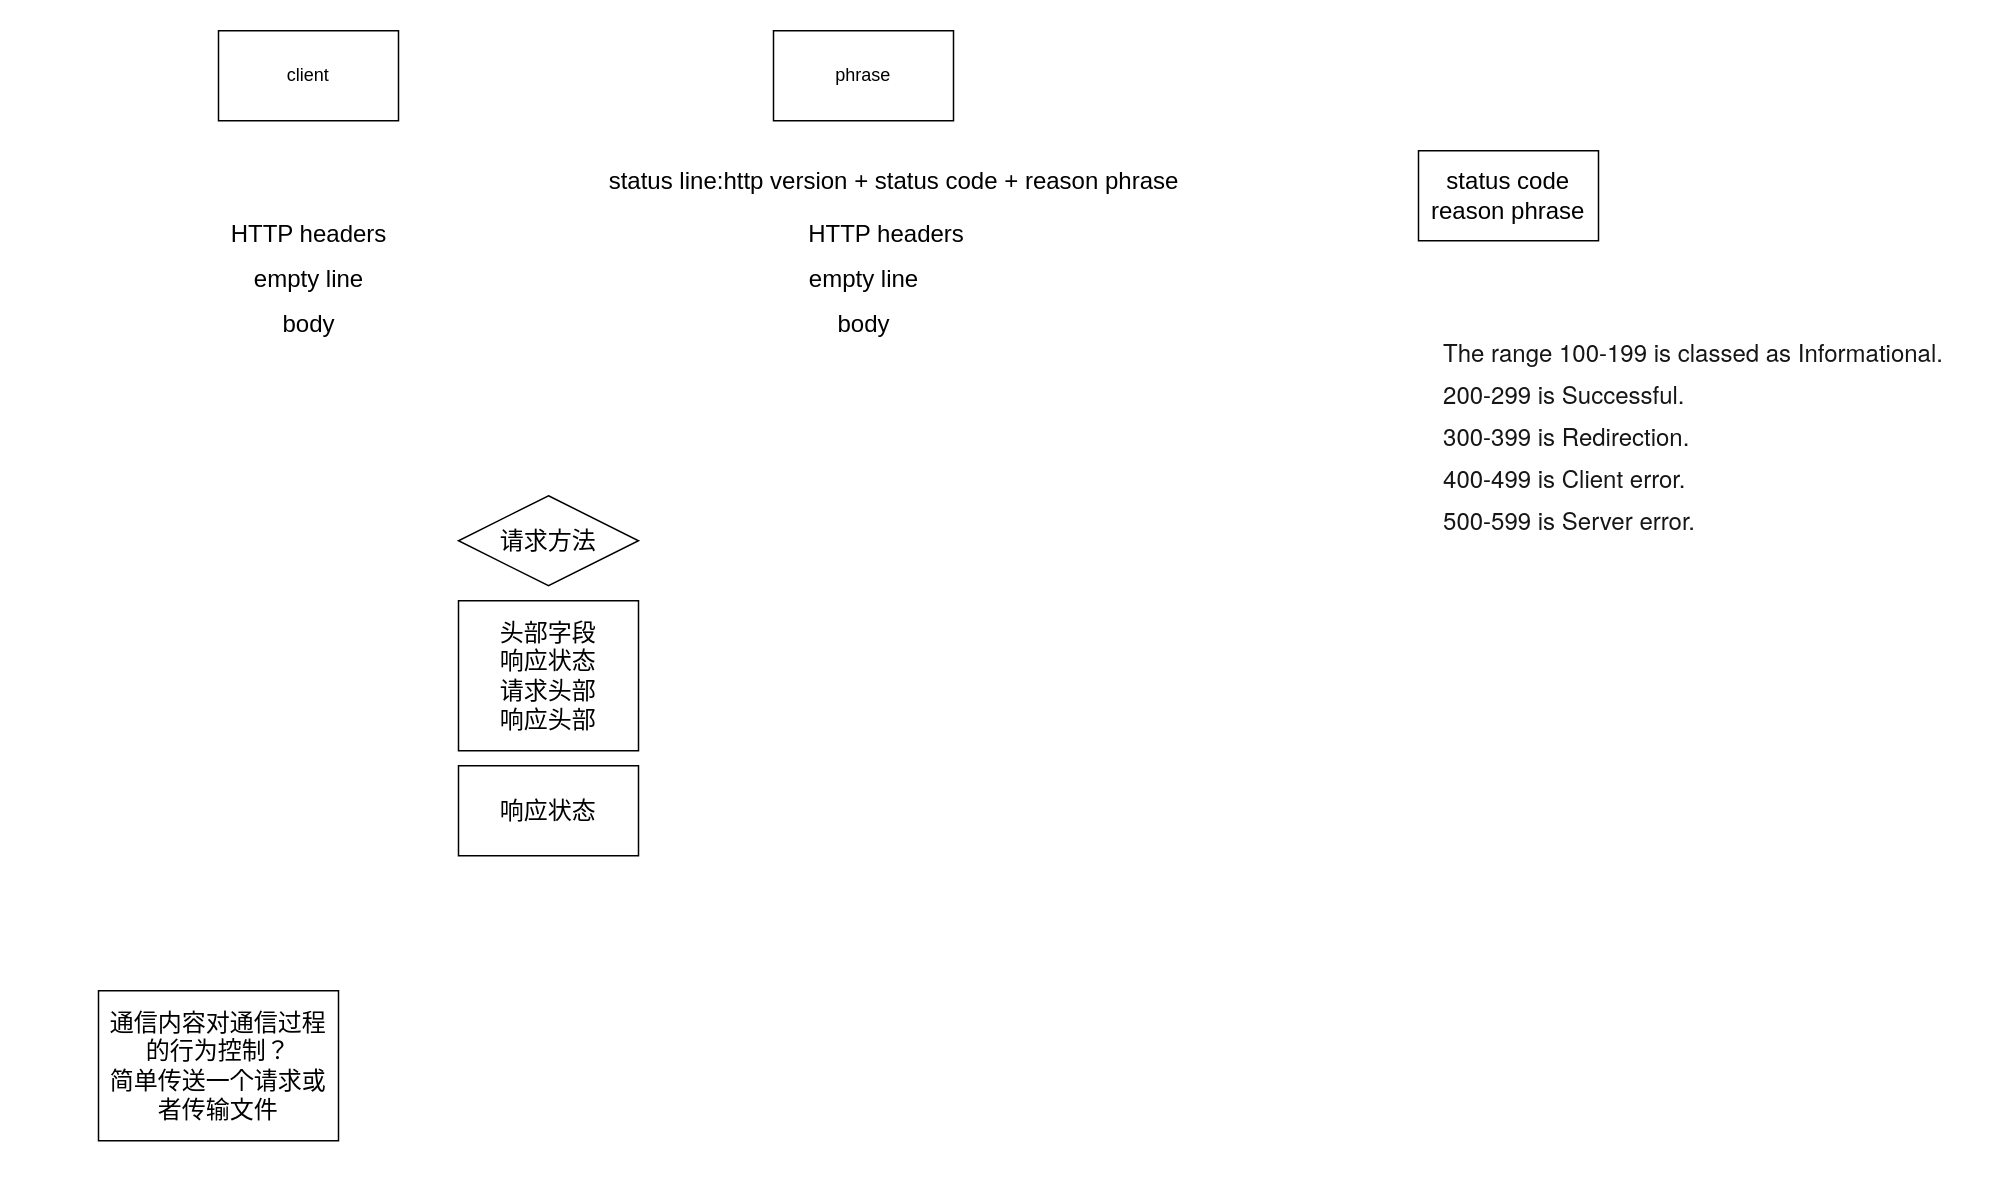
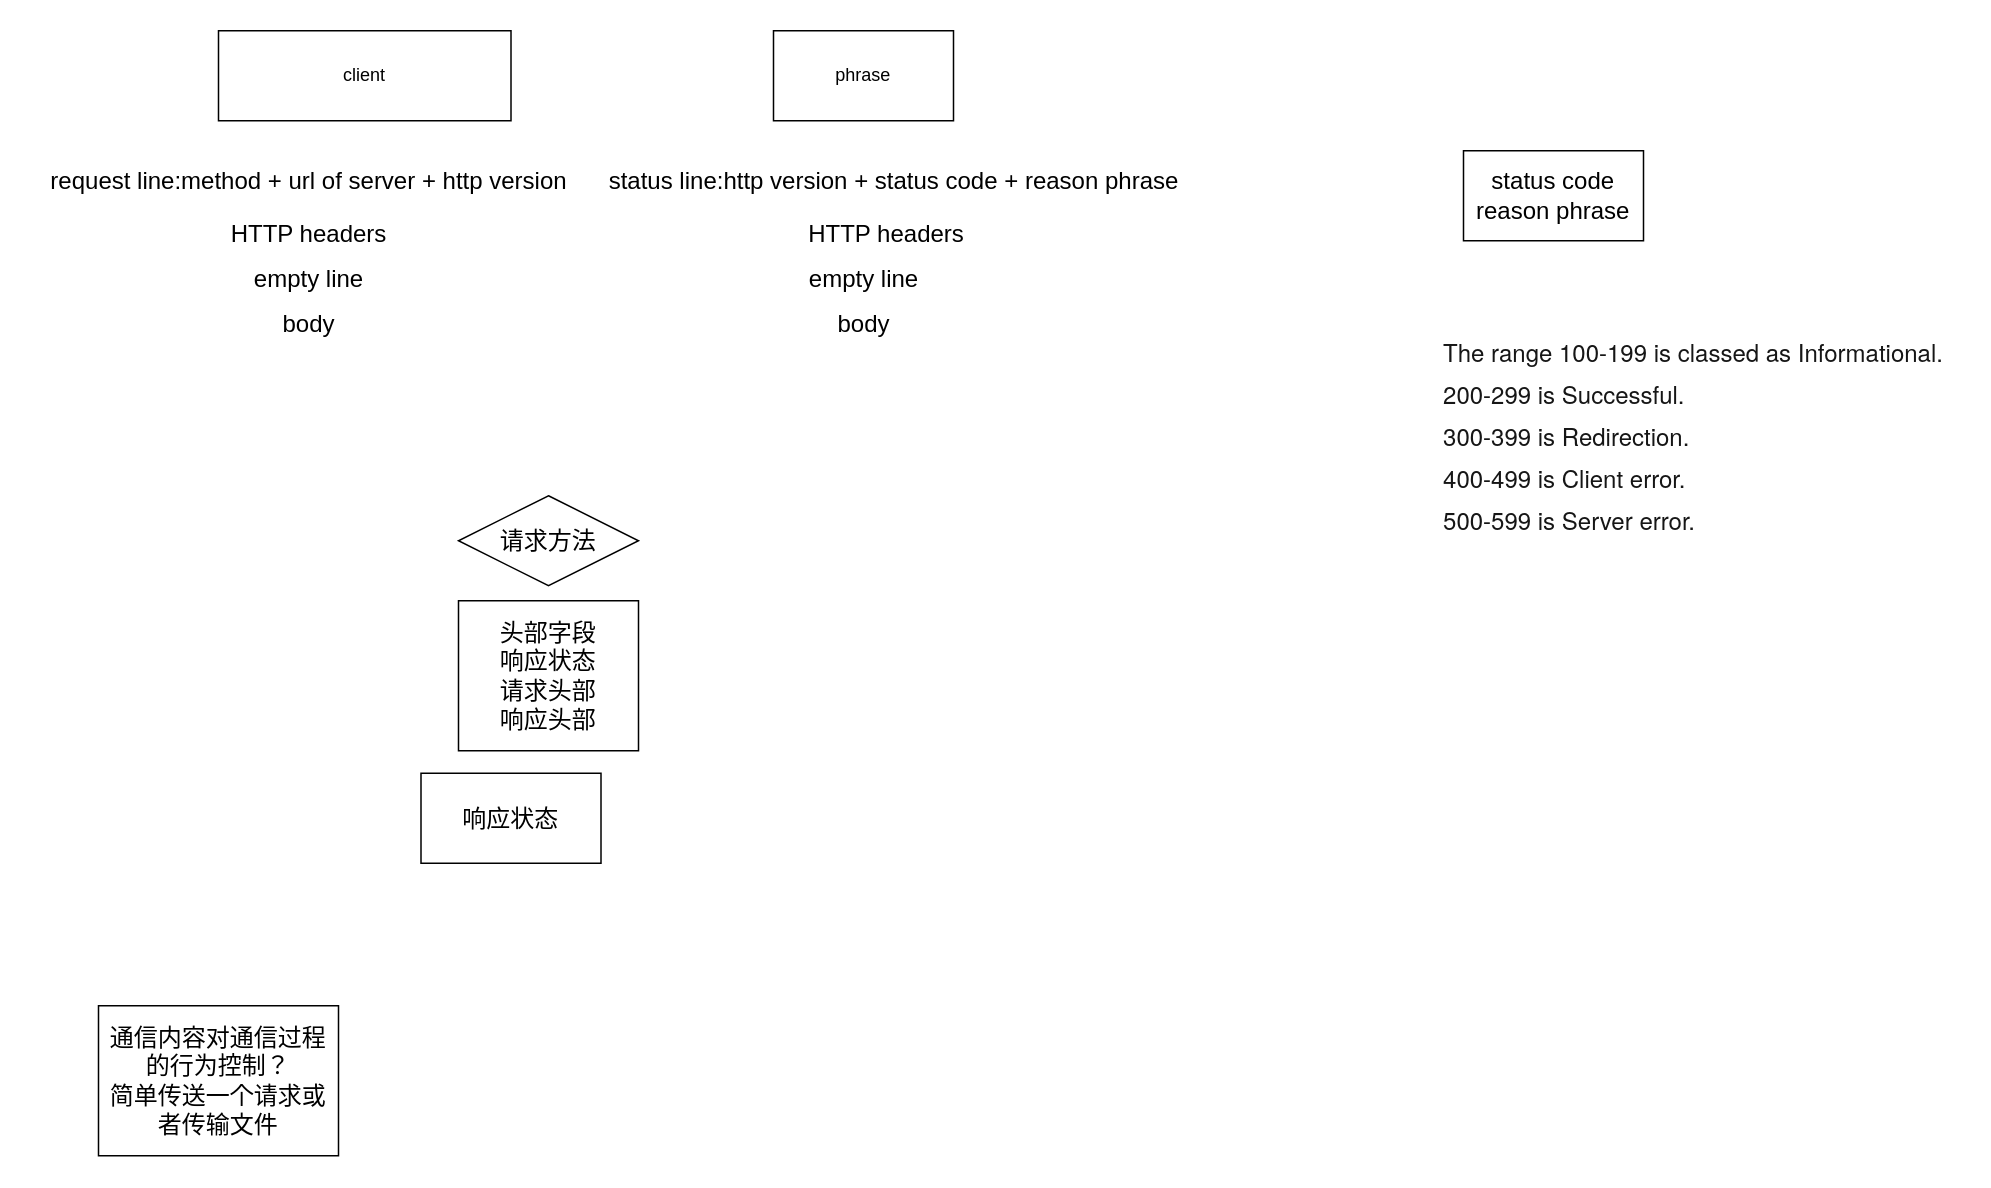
node "client": size 180x90 -> 293x90
node "request line:method + url of server + http version": added
node "status code reason phrase": moved (1508, 196) -> (1553, 196)
node "响应状态": moved (548, 811) -> (511, 818)
node "通信内容对通信过程的行为控制？ 简单传送一个请求或者传输文件": moved (218, 1066) -> (218, 1081)
